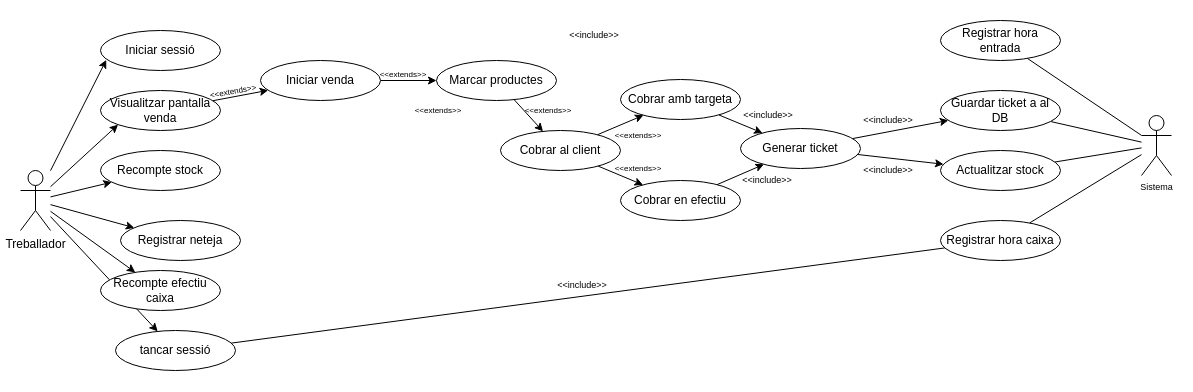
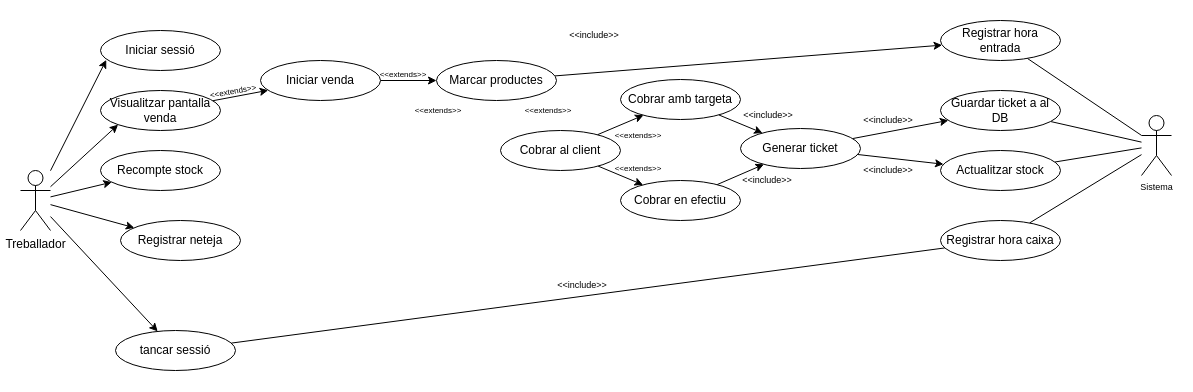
edge "Marcar productes" -> "Cobrar al client": now "Marcar productes" -> "Registrar hora entrada"
edge "Treballador" -> "Recompte efectiu caixa": removed
node "Recompte efectiu caixa": removed
